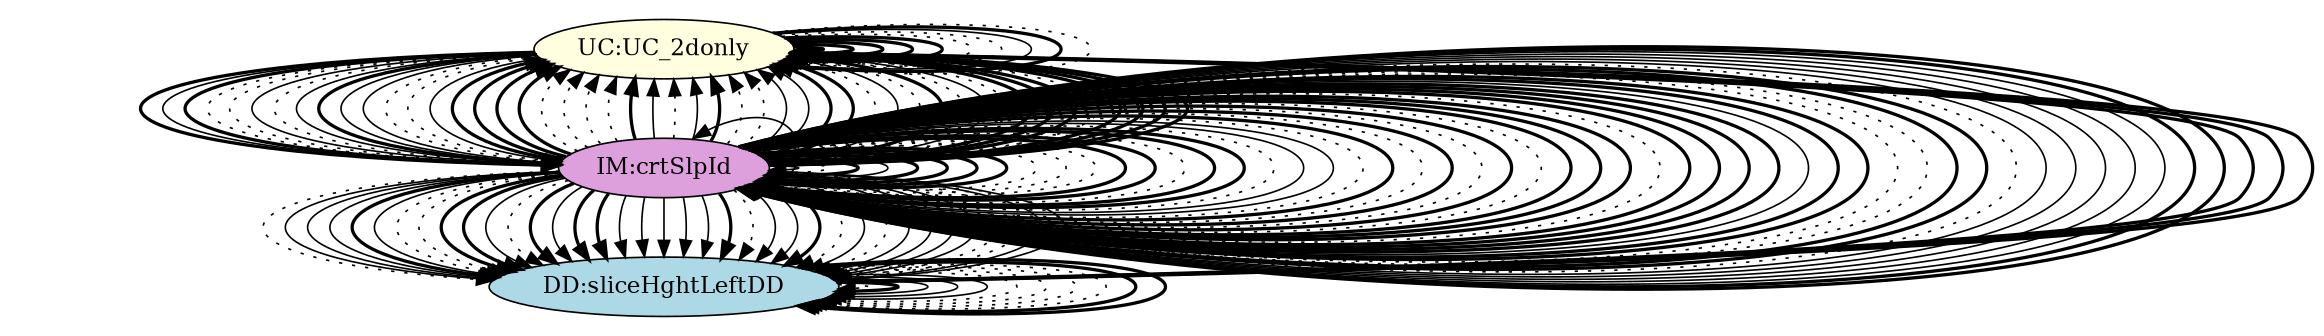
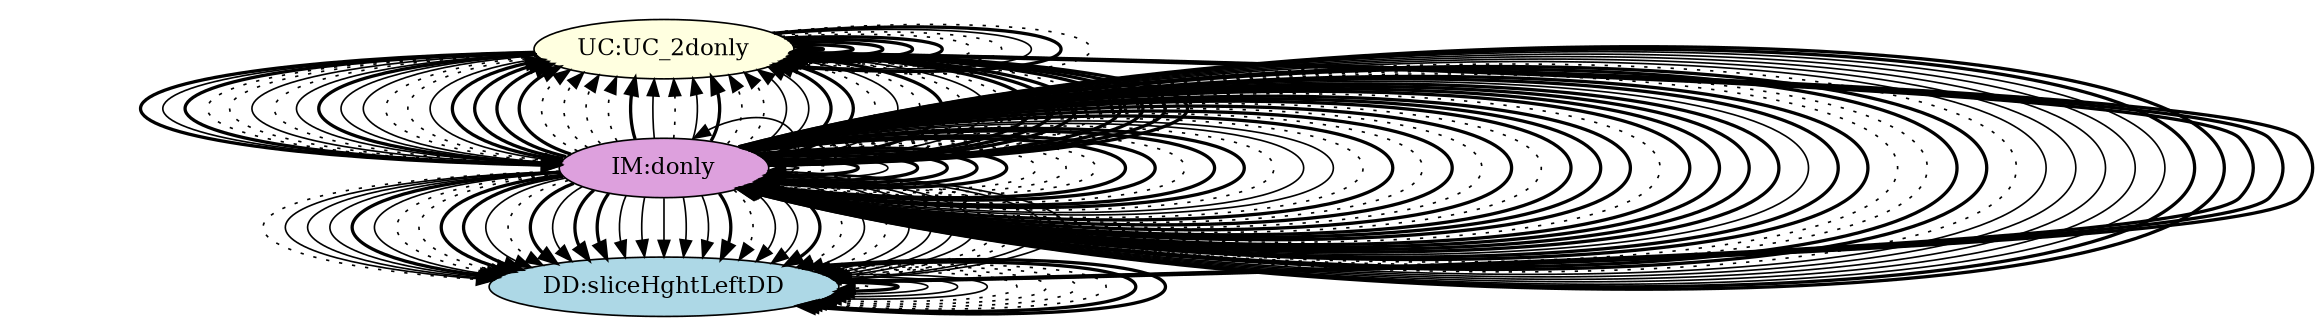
node "IM:crtSlpId": label "IM:crtSlpId" -> "IM:donly"
